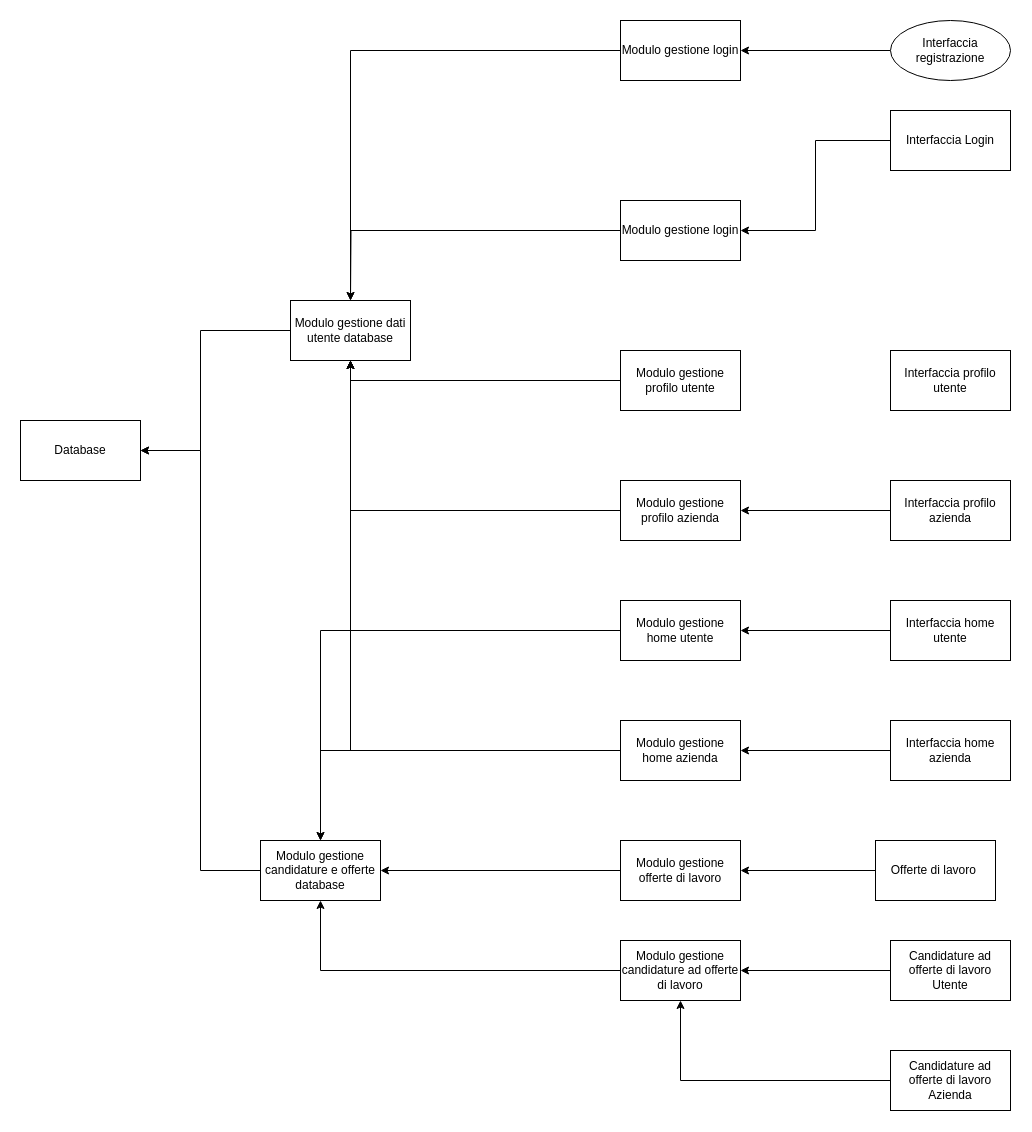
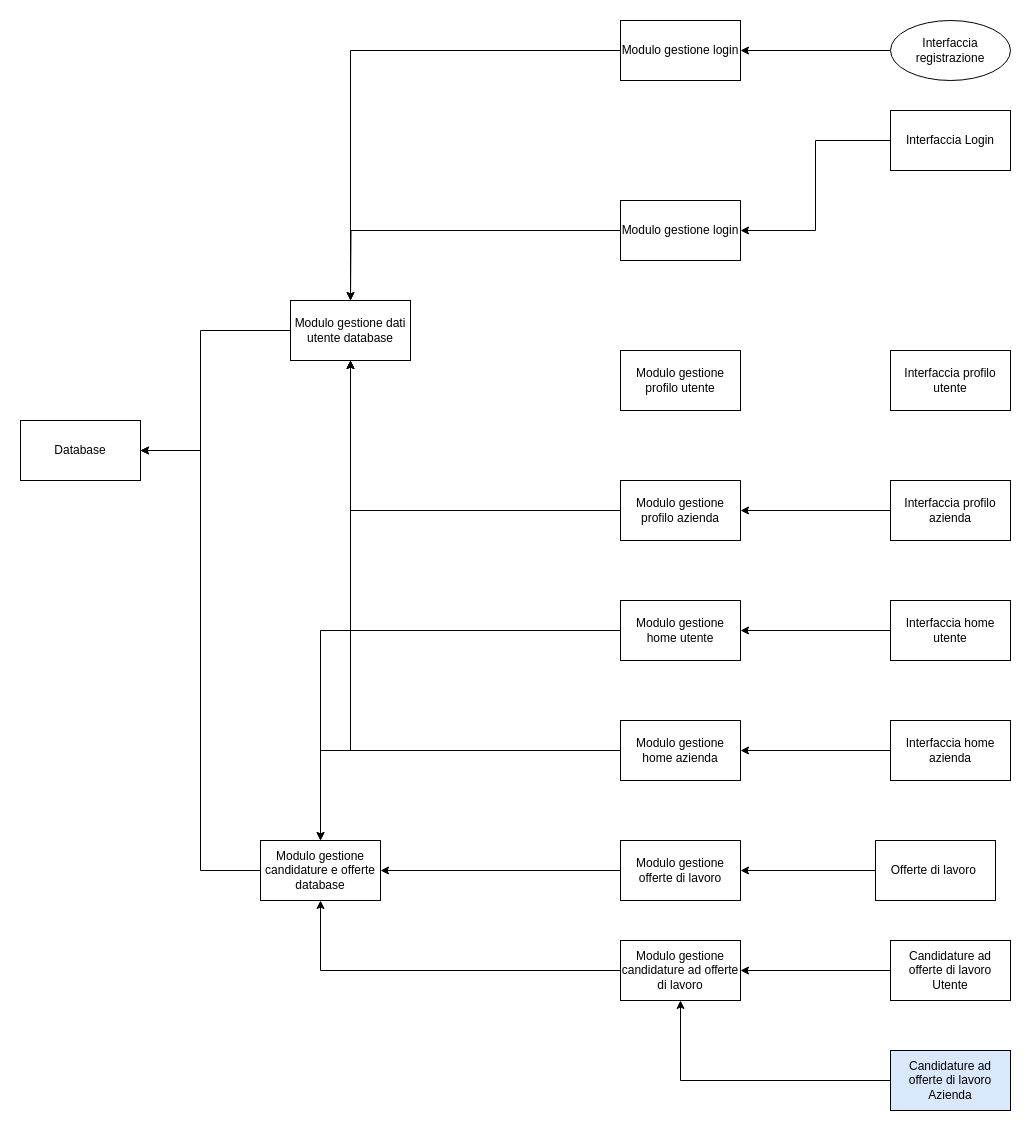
edge "Modulo gestione profilo utente" -> "Modulo gestione dati utente database": removed
node "Candidature ad offerte di lavoro Azienda": fillcolor #ffffff -> #dae8fc
